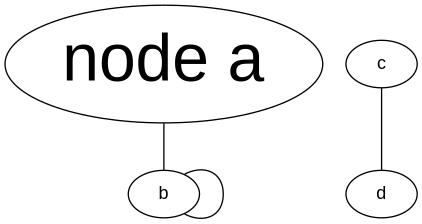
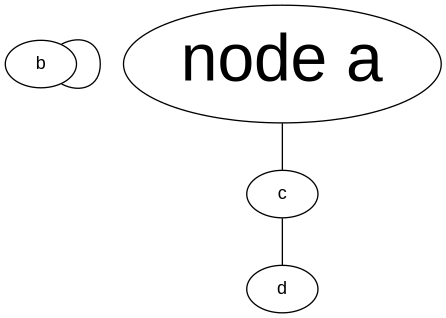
edge "node a" -- "b": now "node a" -- "c"
